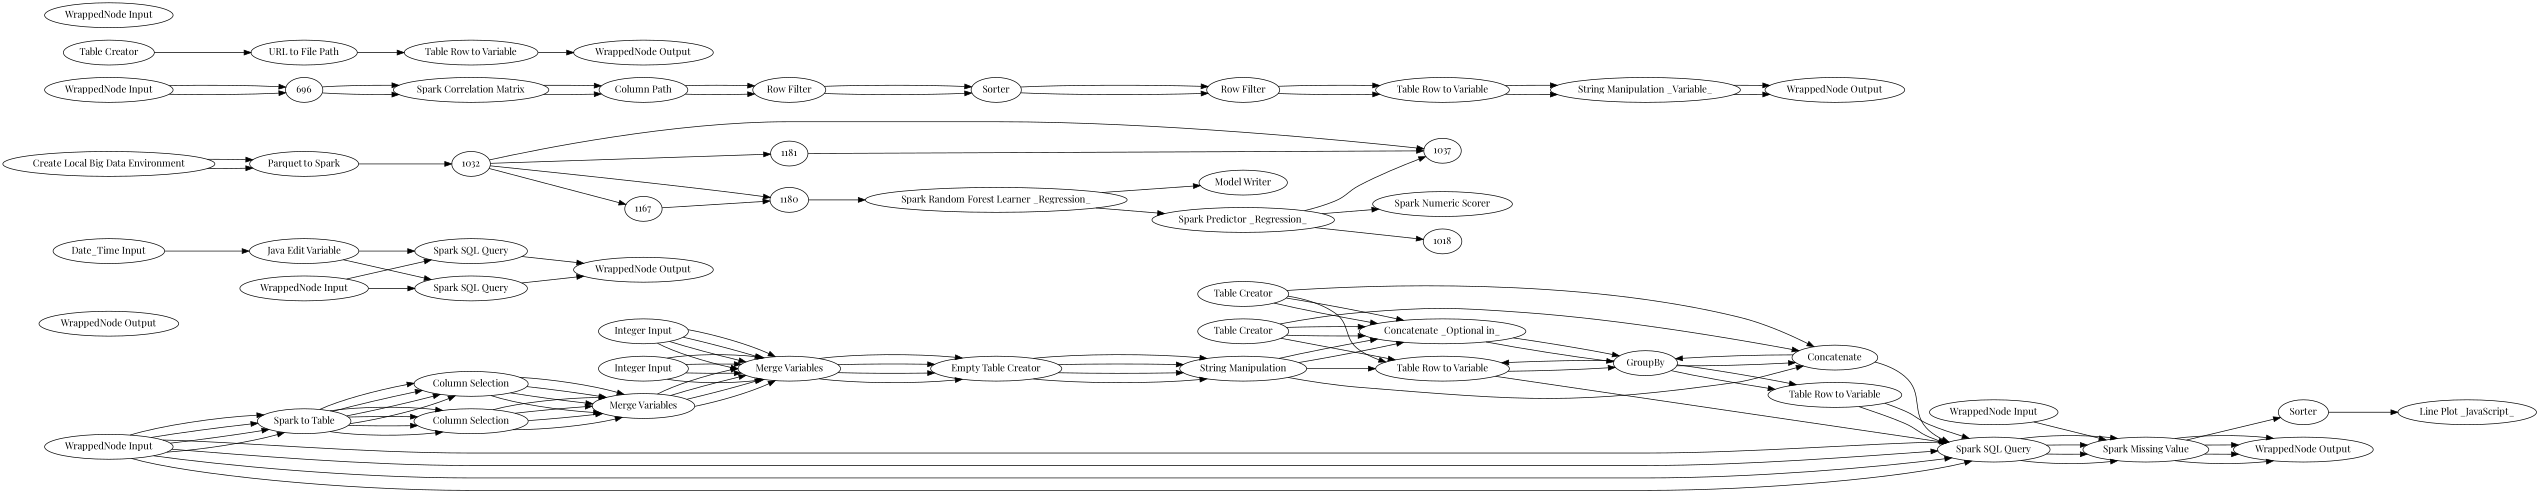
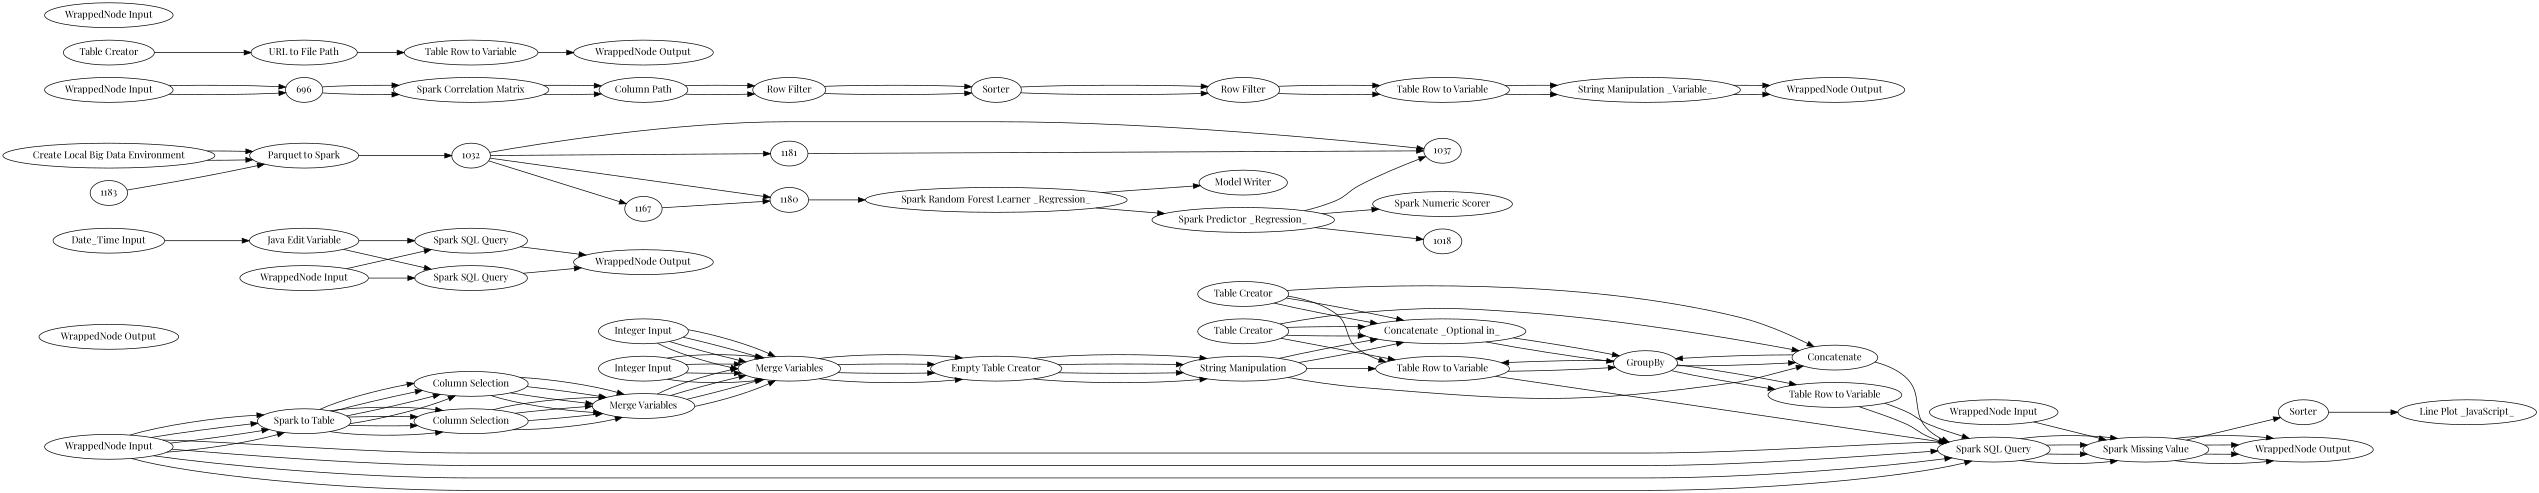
node "1183": added
